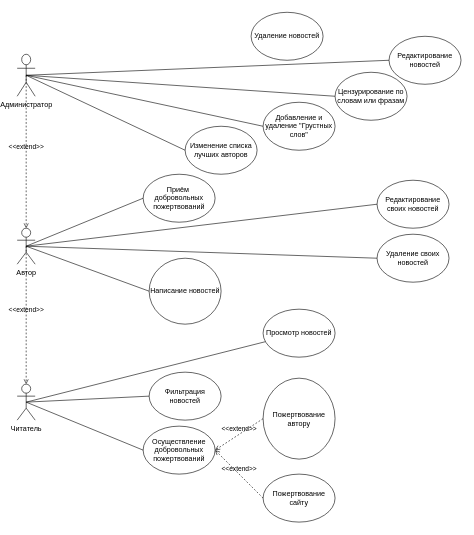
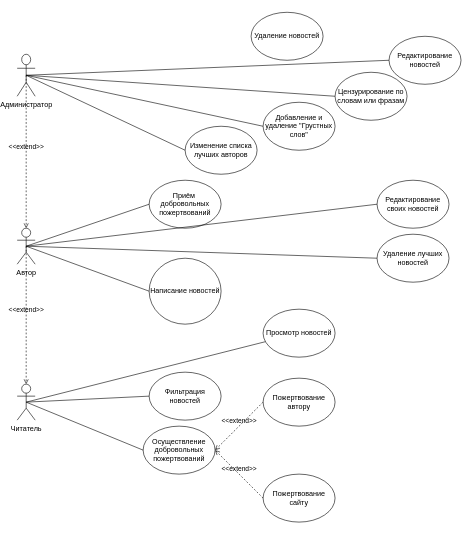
node "Приём добровольных пожертвований": moved (179, 198) -> (185, 204)
node "Удаление своих новостей": label "Удаление своих новостей" -> "Удаление лучших новостей"
node "Пожертвование автору": size 72x81 -> 72x48
